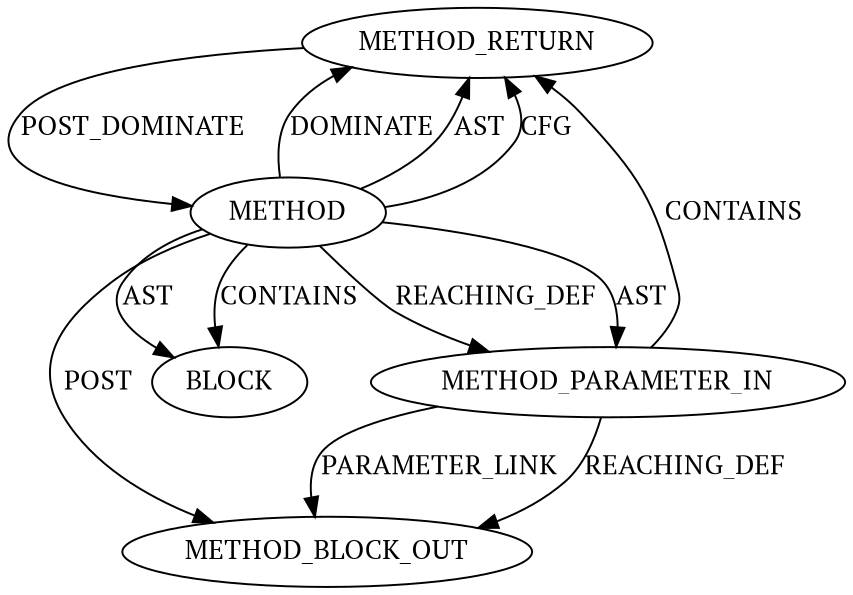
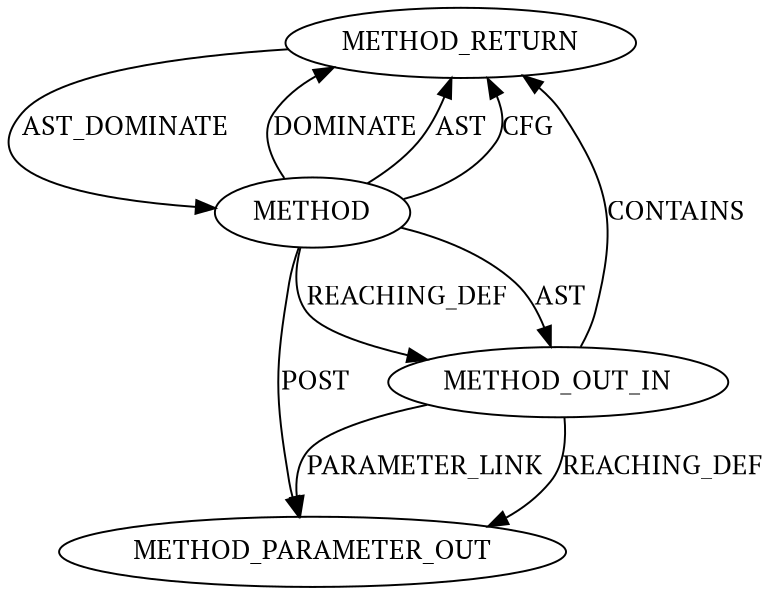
edge "METHOD_RETURN" -> "METHOD": label "POST_DOMINATE" -> "AST_DOMINATE"
node "BLOCK": removed
node "METHOD_PARAMETER_IN": label "METHOD_PARAMETER_IN" -> "METHOD_OUT_IN"
node "METHOD_BLOCK_OUT": label "METHOD_BLOCK_OUT" -> "METHOD_PARAMETER_OUT"
